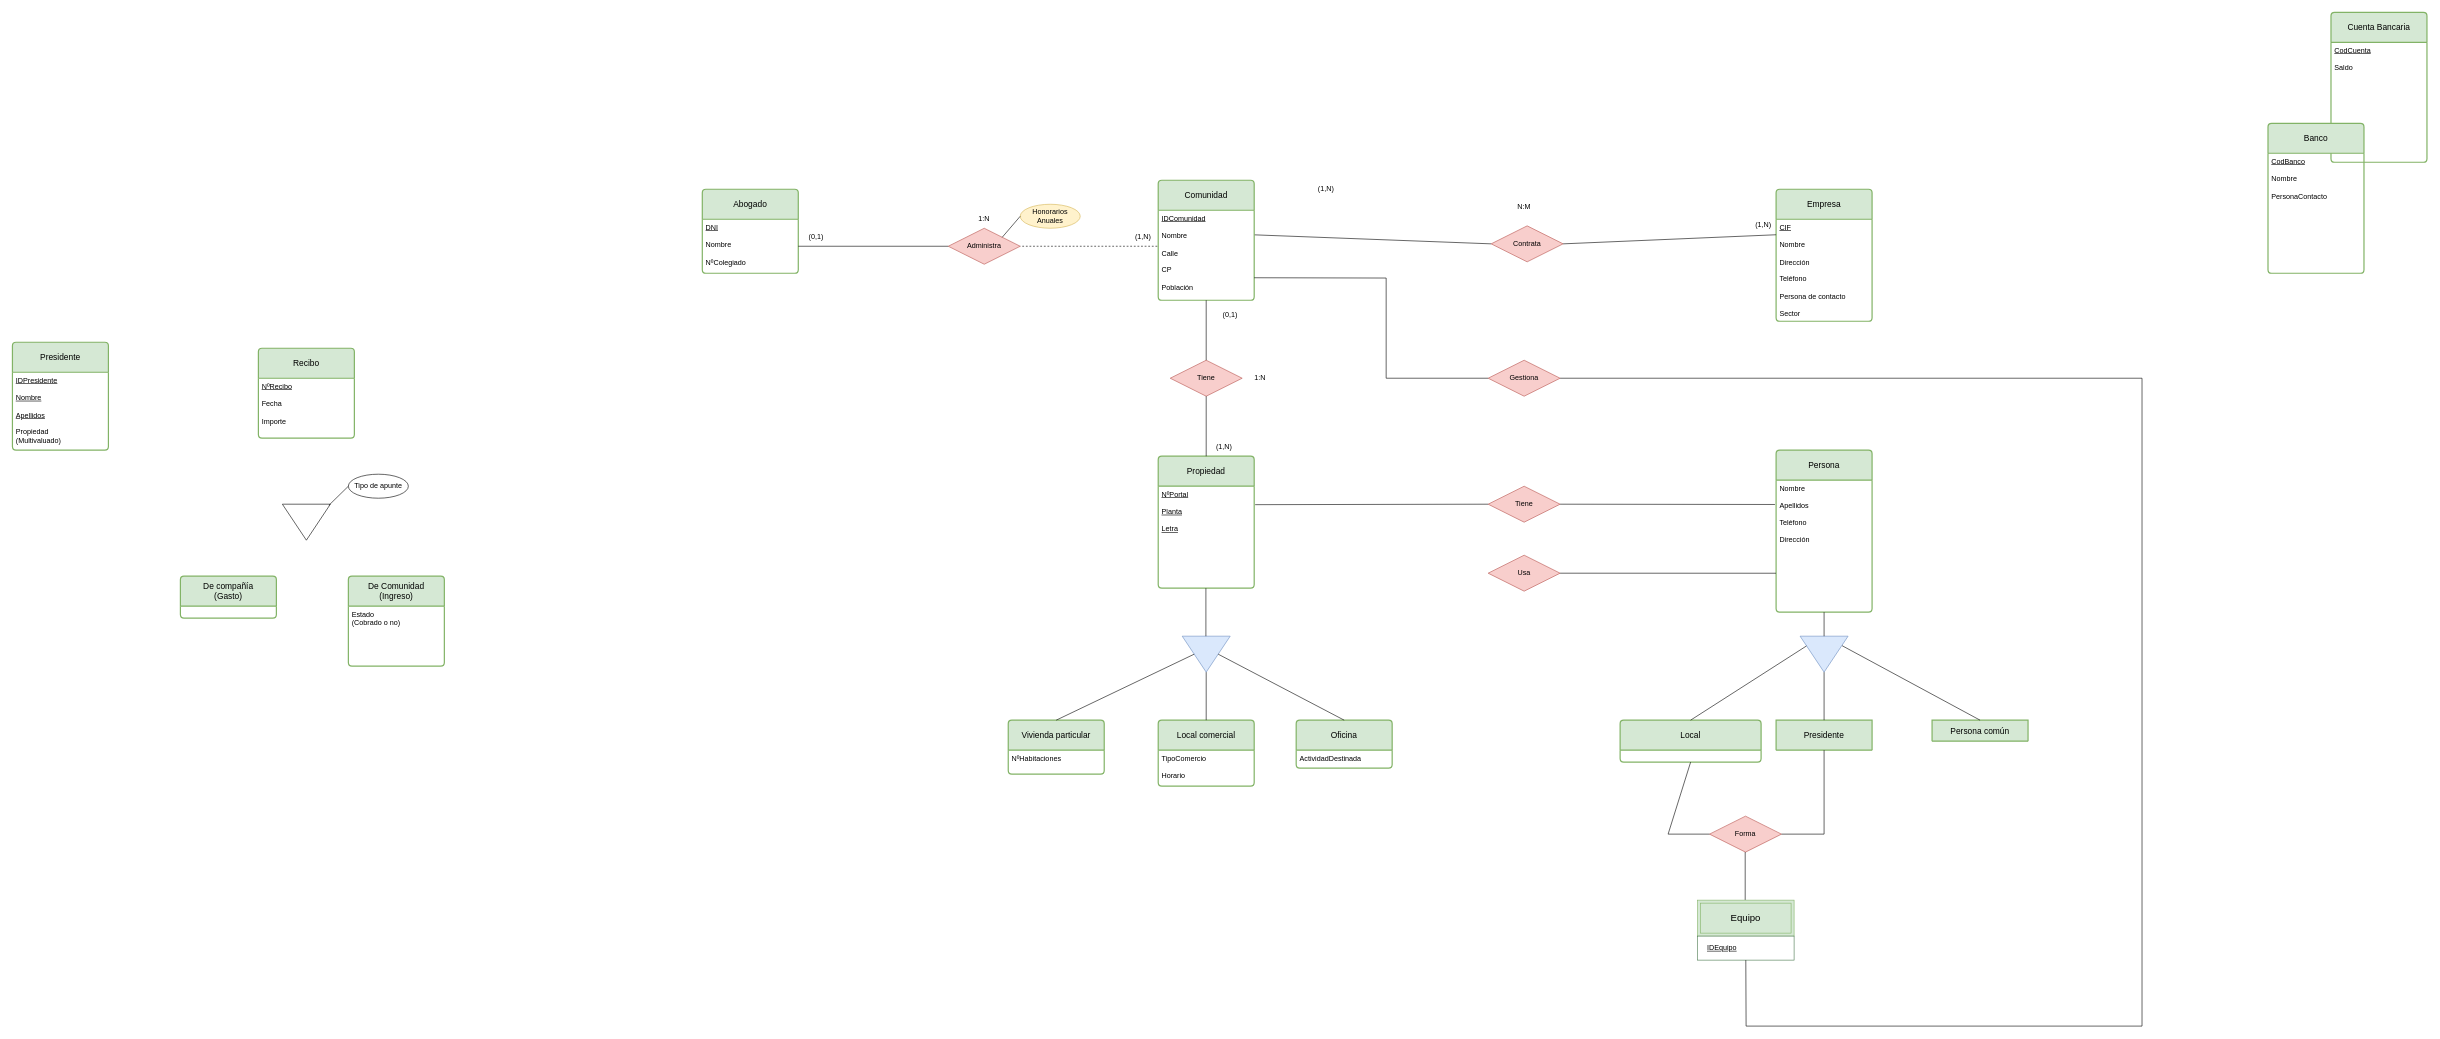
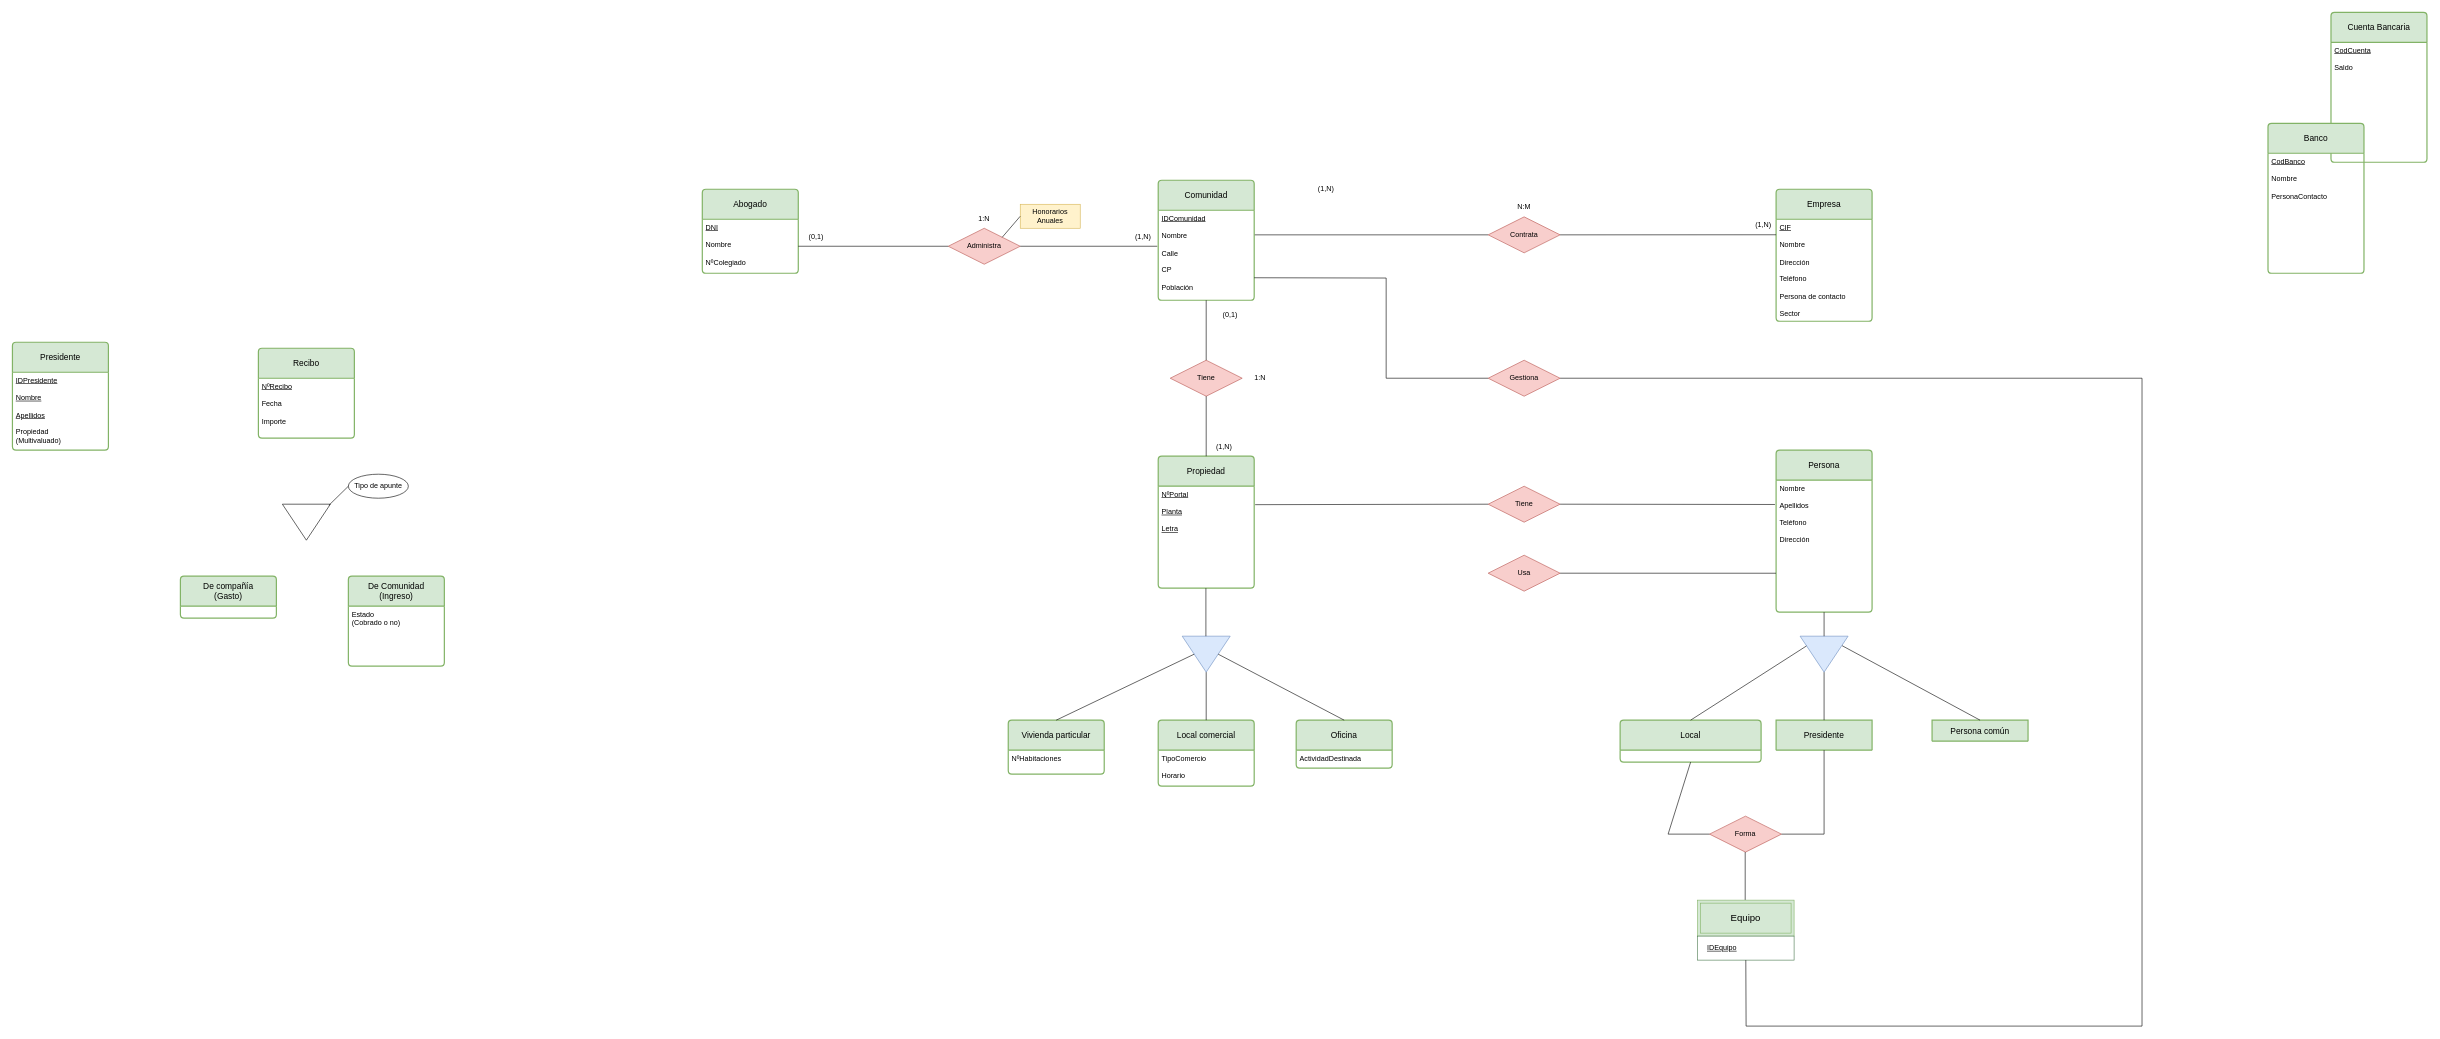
node "Honorarios Anuales": shape ellipse -> rectangle
node "Contrata": moved (1527, 244) -> (1524, 235)
edge "Administra" -- "IDComunidad Nombre Calle CP Población": style dashed -> solid
